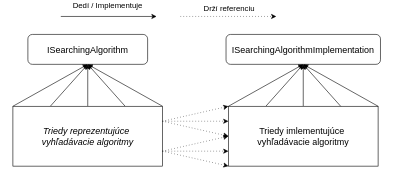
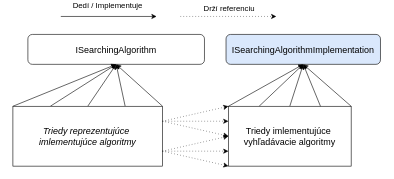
node "ISearchingAlgorithm": size 120x30 -> 177x30
node "ISearchingAlgorithmImplementation": fillcolor #ffffff -> #dae8fc
node "Triedy reprezentujúce vyhľadávacie algoritmy": label "Triedy reprezentujúce vyhľadávacie algoritmy" -> "Triedy reprezentujúce imlementujúce algoritmy"
node "Triedy imlementujúce vyhľadávacie algoritmy": size 150x60 -> 123x60
